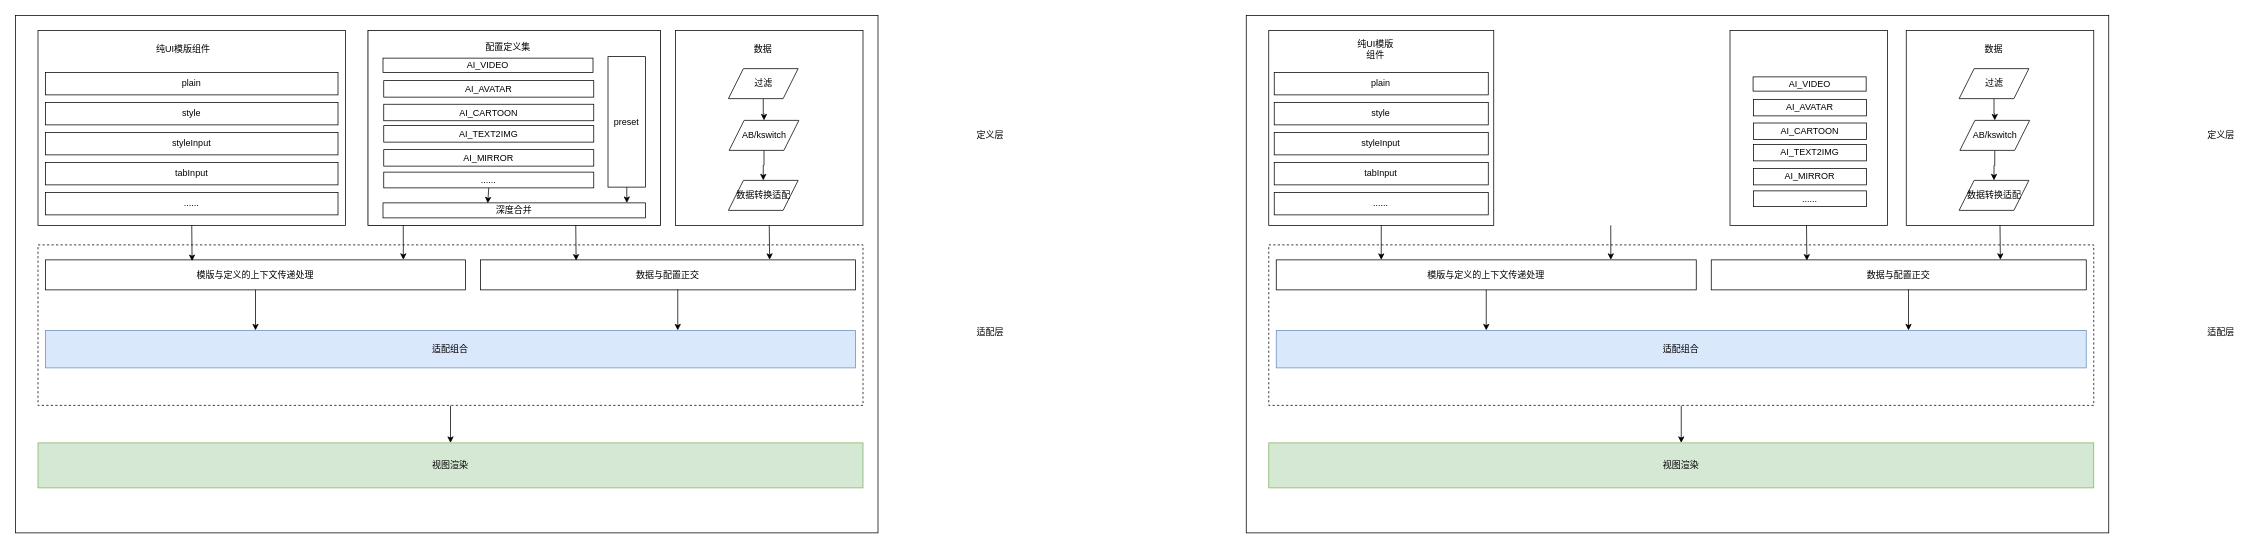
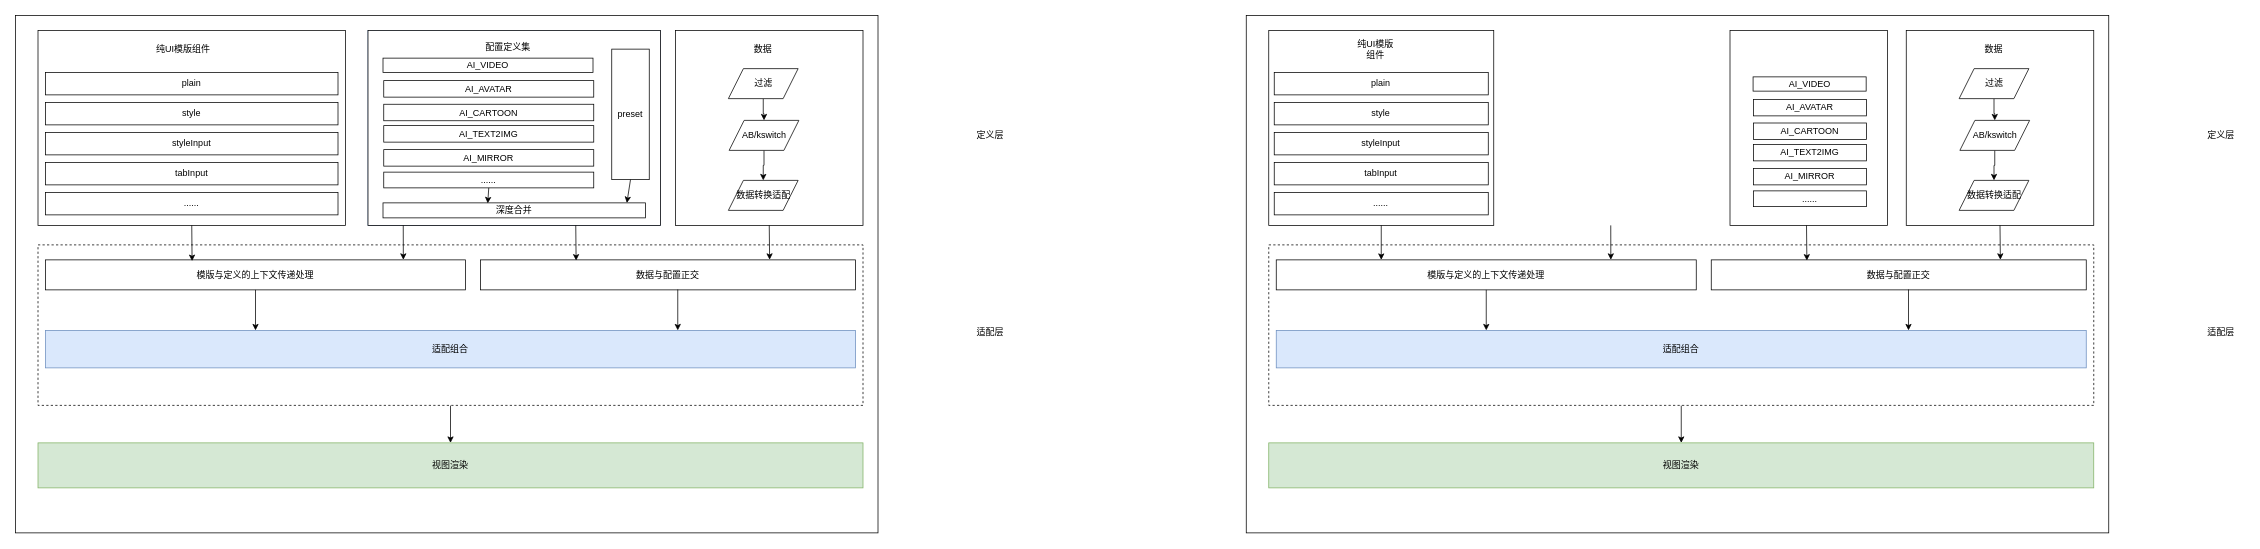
node "preset": moved (627, 122) -> (630, 114)
